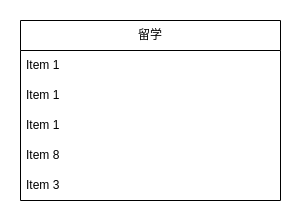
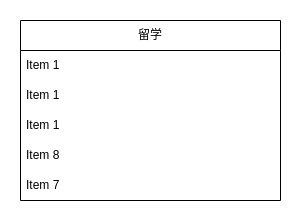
node "Item 3": label "Item 3" -> "Item 7"
